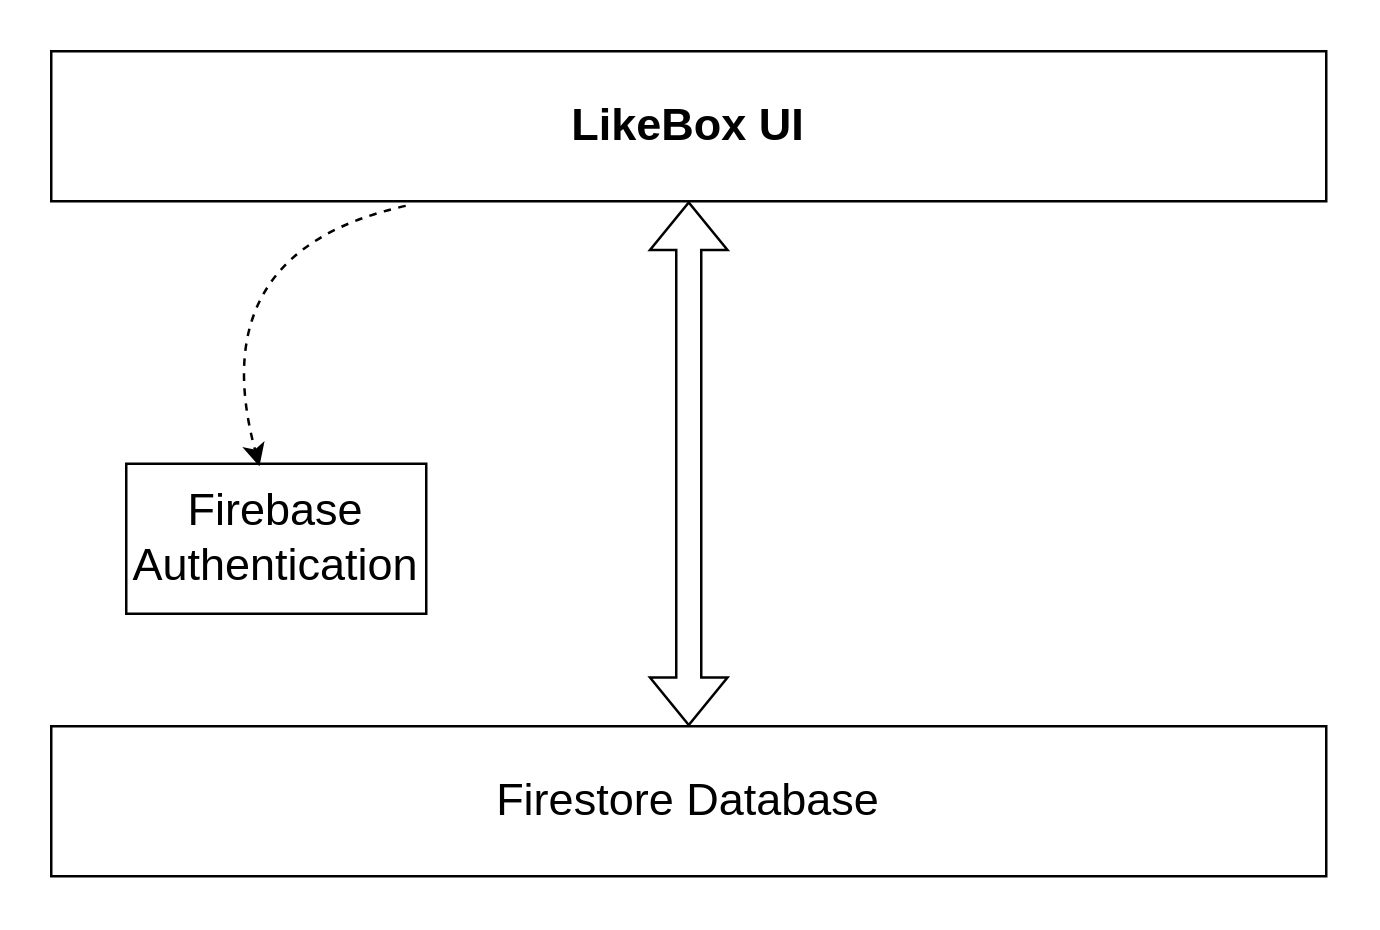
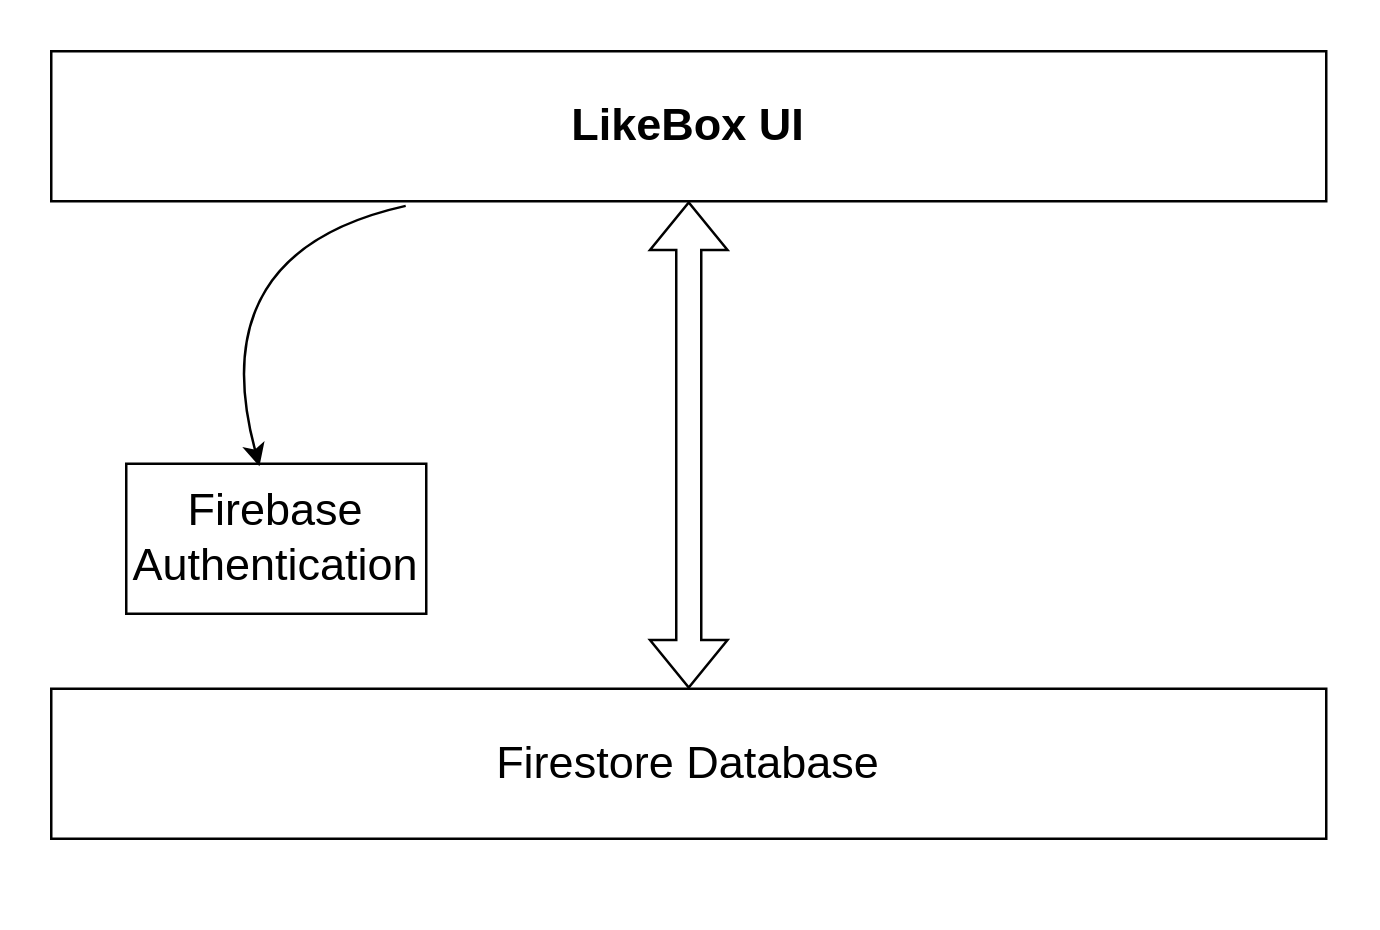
edge "LikeBox UI" -> "Firebase Authentication": style dashed -> solid
node "Firestore Database": moved (689, 801) -> (689, 764)
